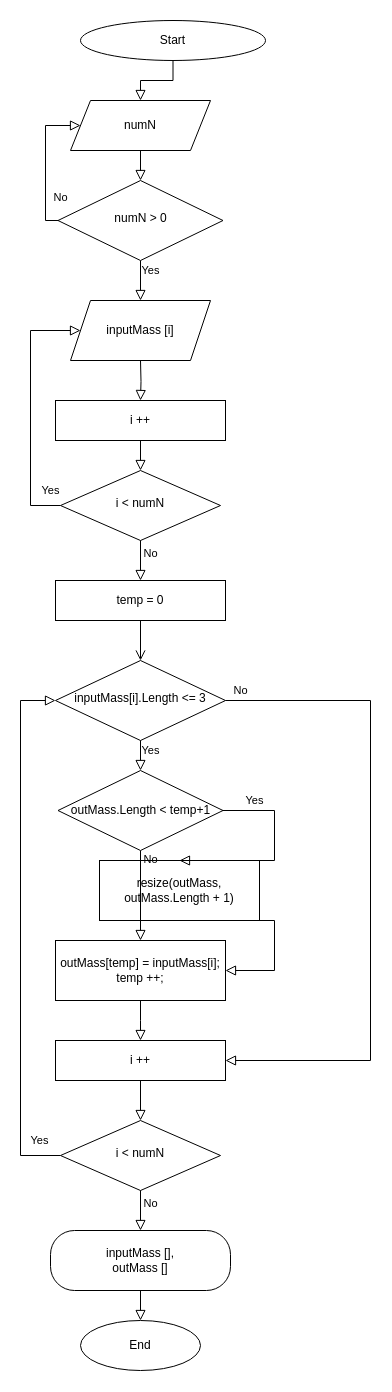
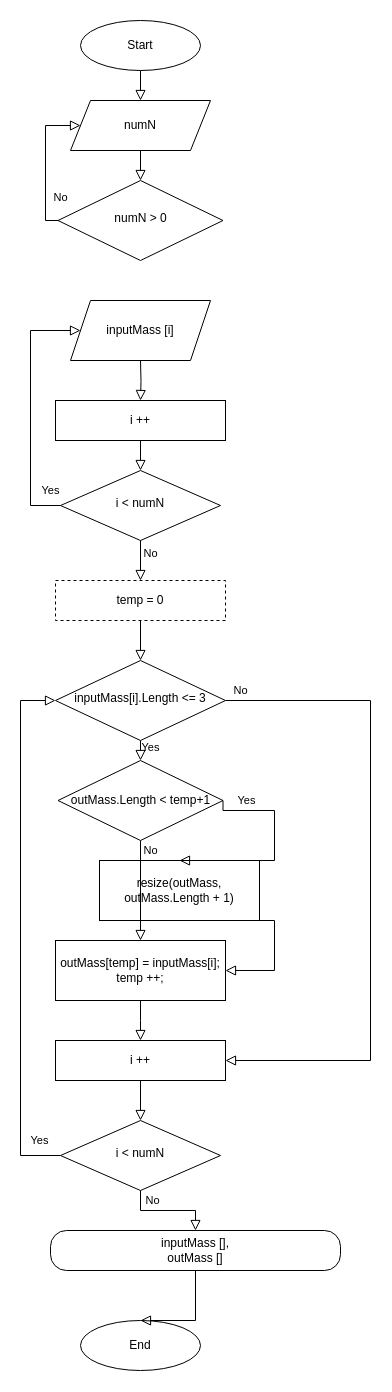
node "Start": size 185x40 -> 120x50
edge "numN > 0" -> "inputMass [i]": removed, label "Yes"
node "temp = 0": style solid -> dashed
edge "temp = 0" -> "inputMass[i].Length <= 3": arrowhead open -> block
node "outMass.Length < temp+1": moved (141, 811) -> (141, 801)
node "inputMass [], outMass []": size 180x60 -> 290x40
